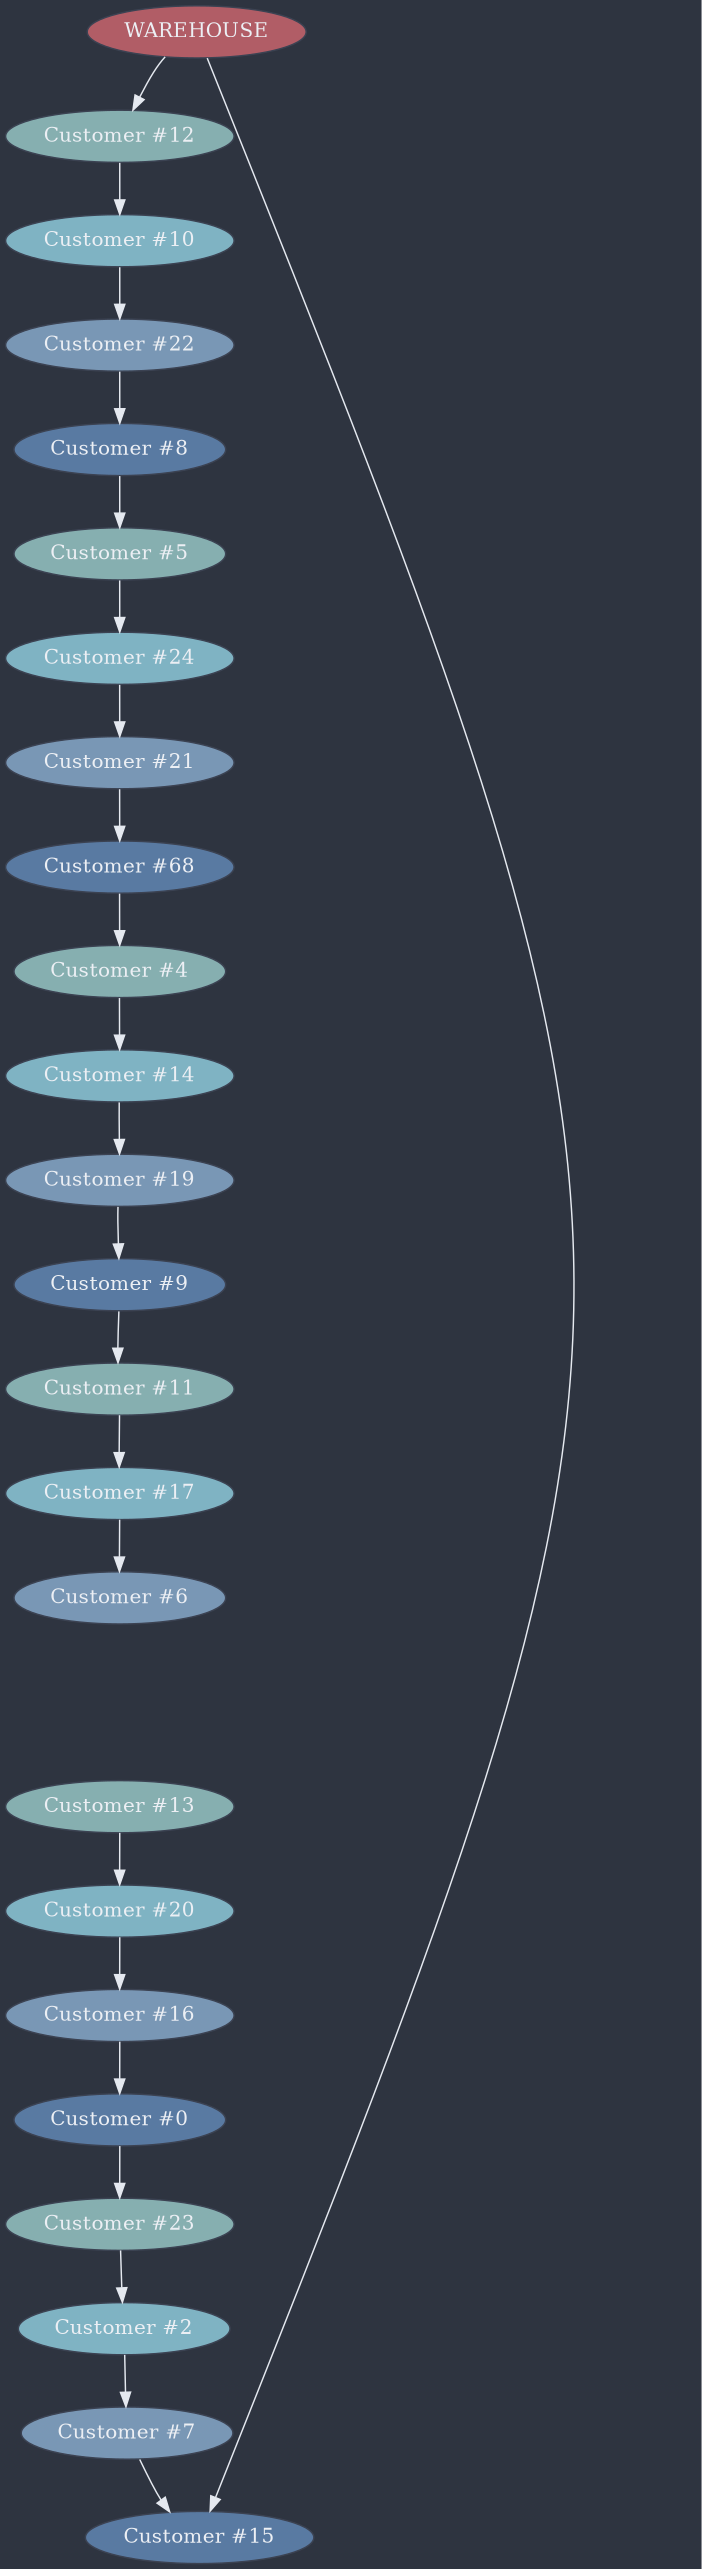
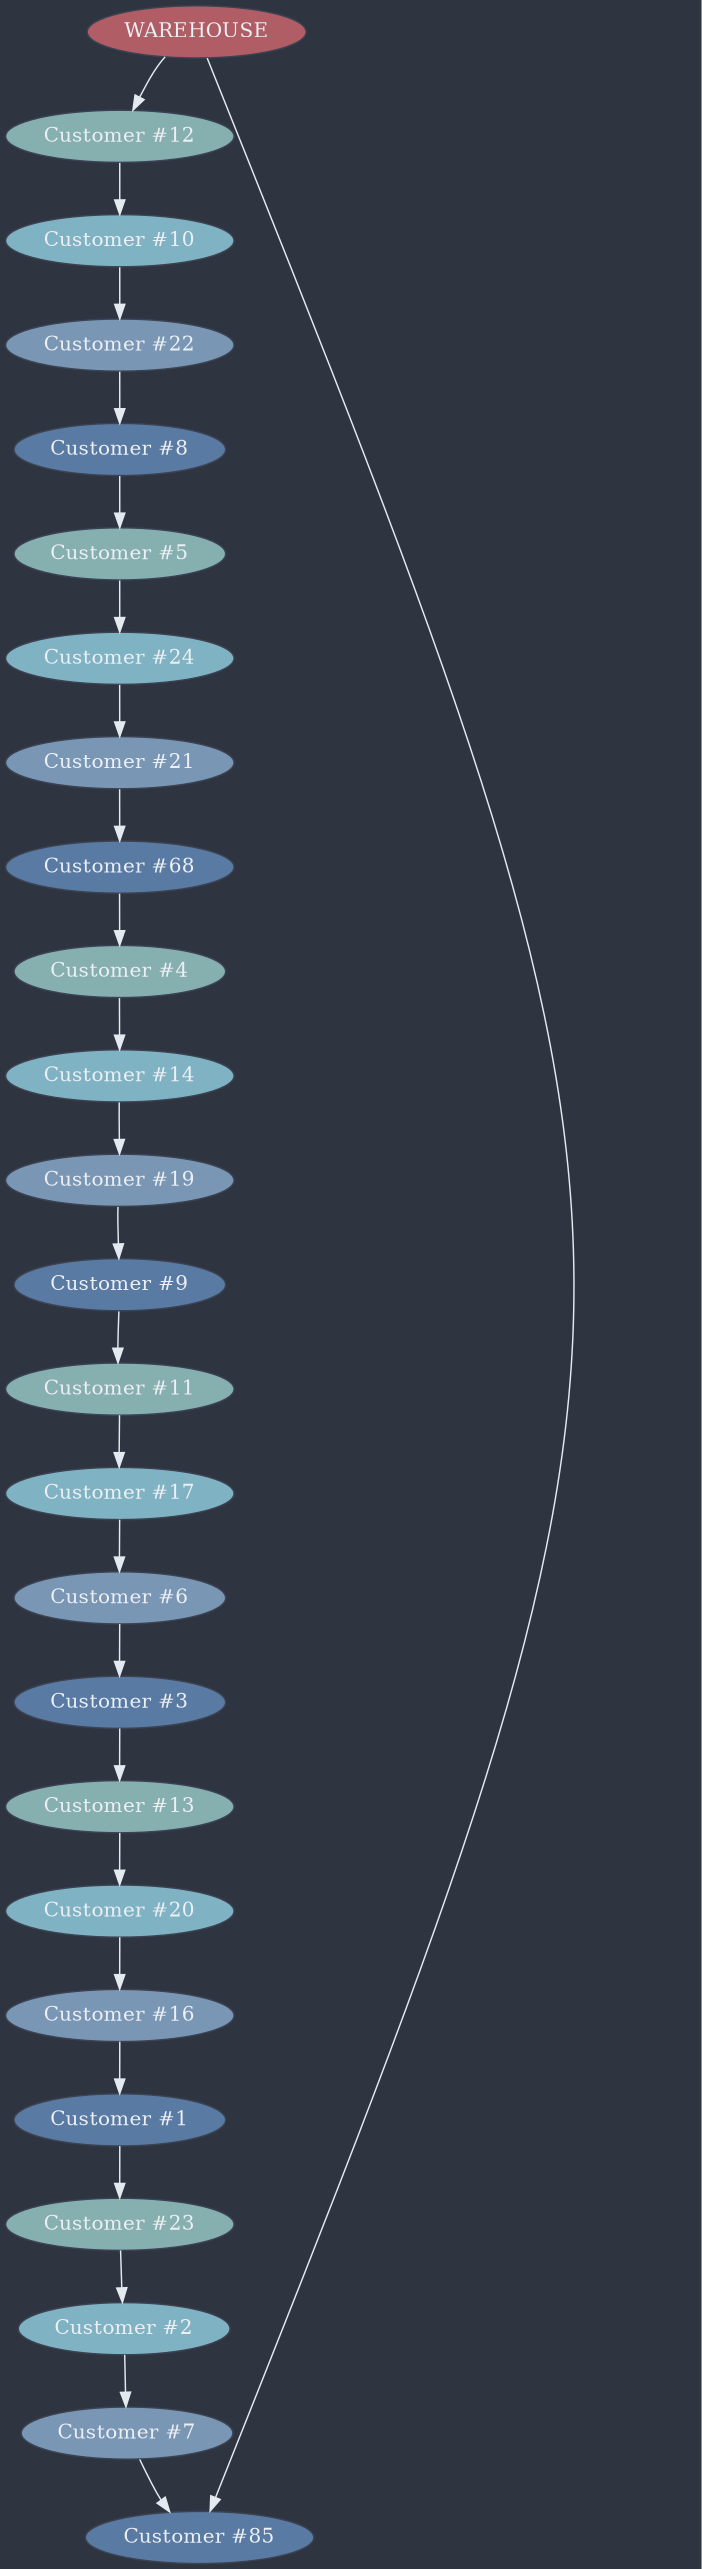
node "Customer #3": added
node "Customer #0": label "Customer #0" -> "Customer #1"
node "Customer #15": label "Customer #15" -> "Customer #85"
